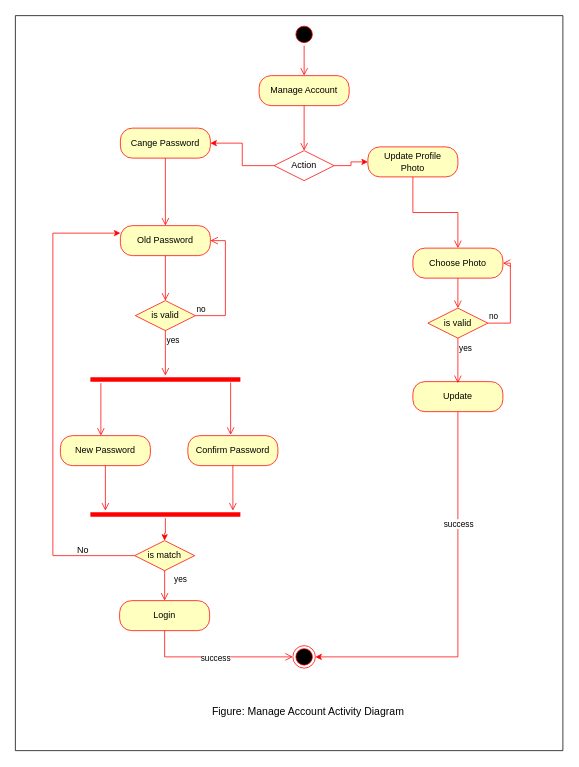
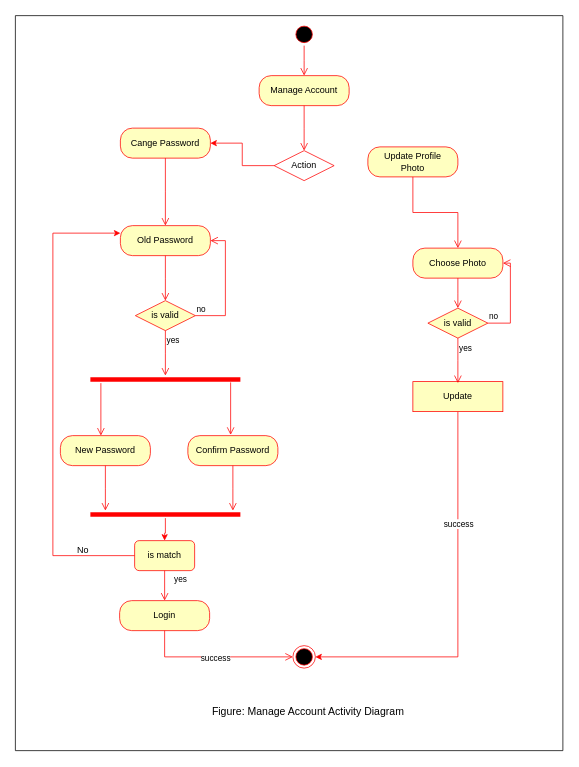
edge "Action" -> "Update Profile Photo": removed
node "Update": shape rounded rectangle -> rectangle
node "is match": shape diamond -> rounded rectangle
